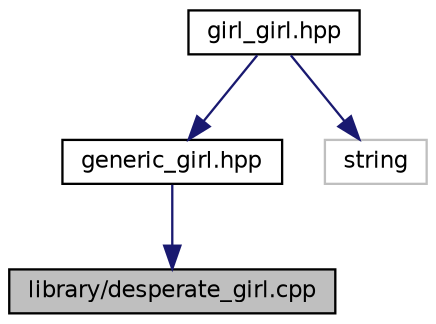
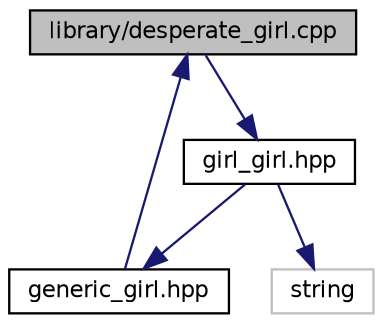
edge "library/desperate_girl.cpp" -> "girl_girl.hpp": added
